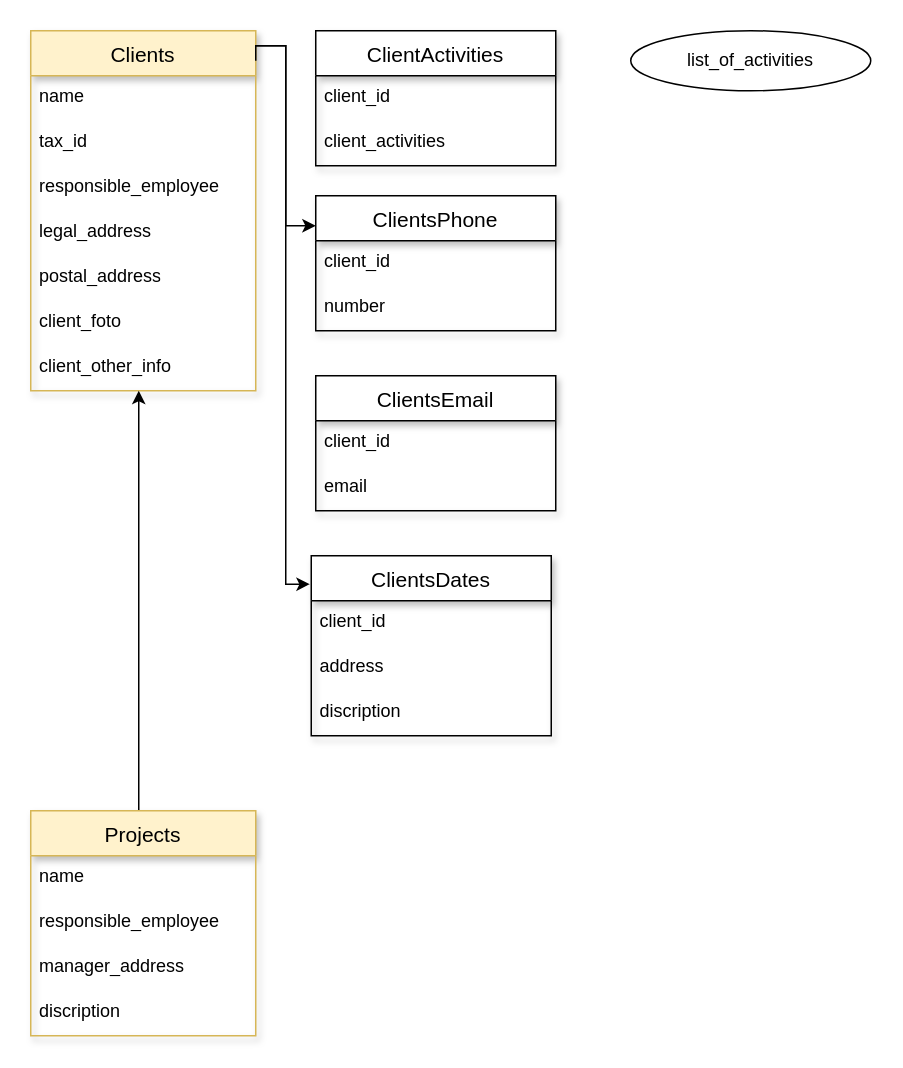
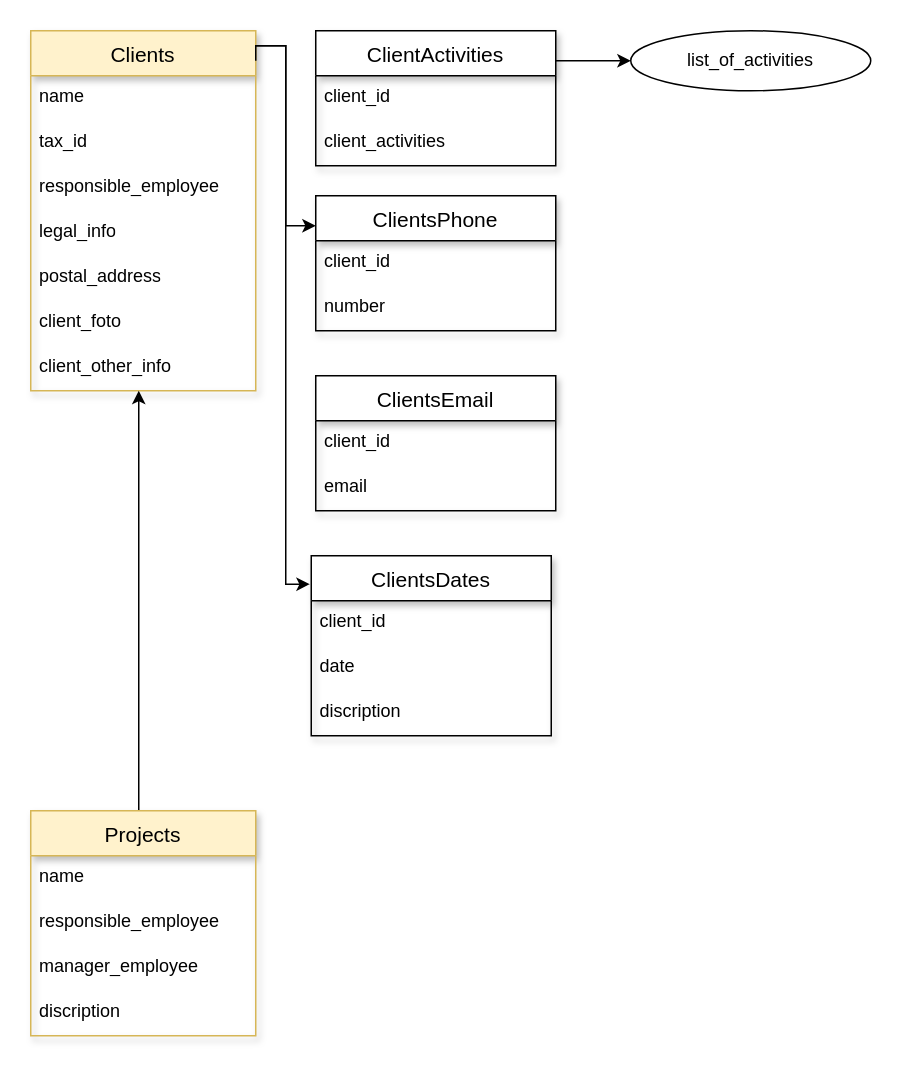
edge "ClientActivities" -> "list_of_activities": added
node "legal_address": label "legal_address" -> "legal_info"
node "address": label "address" -> "date"
node "manager_address": label "manager_address" -> "manager_employee"
